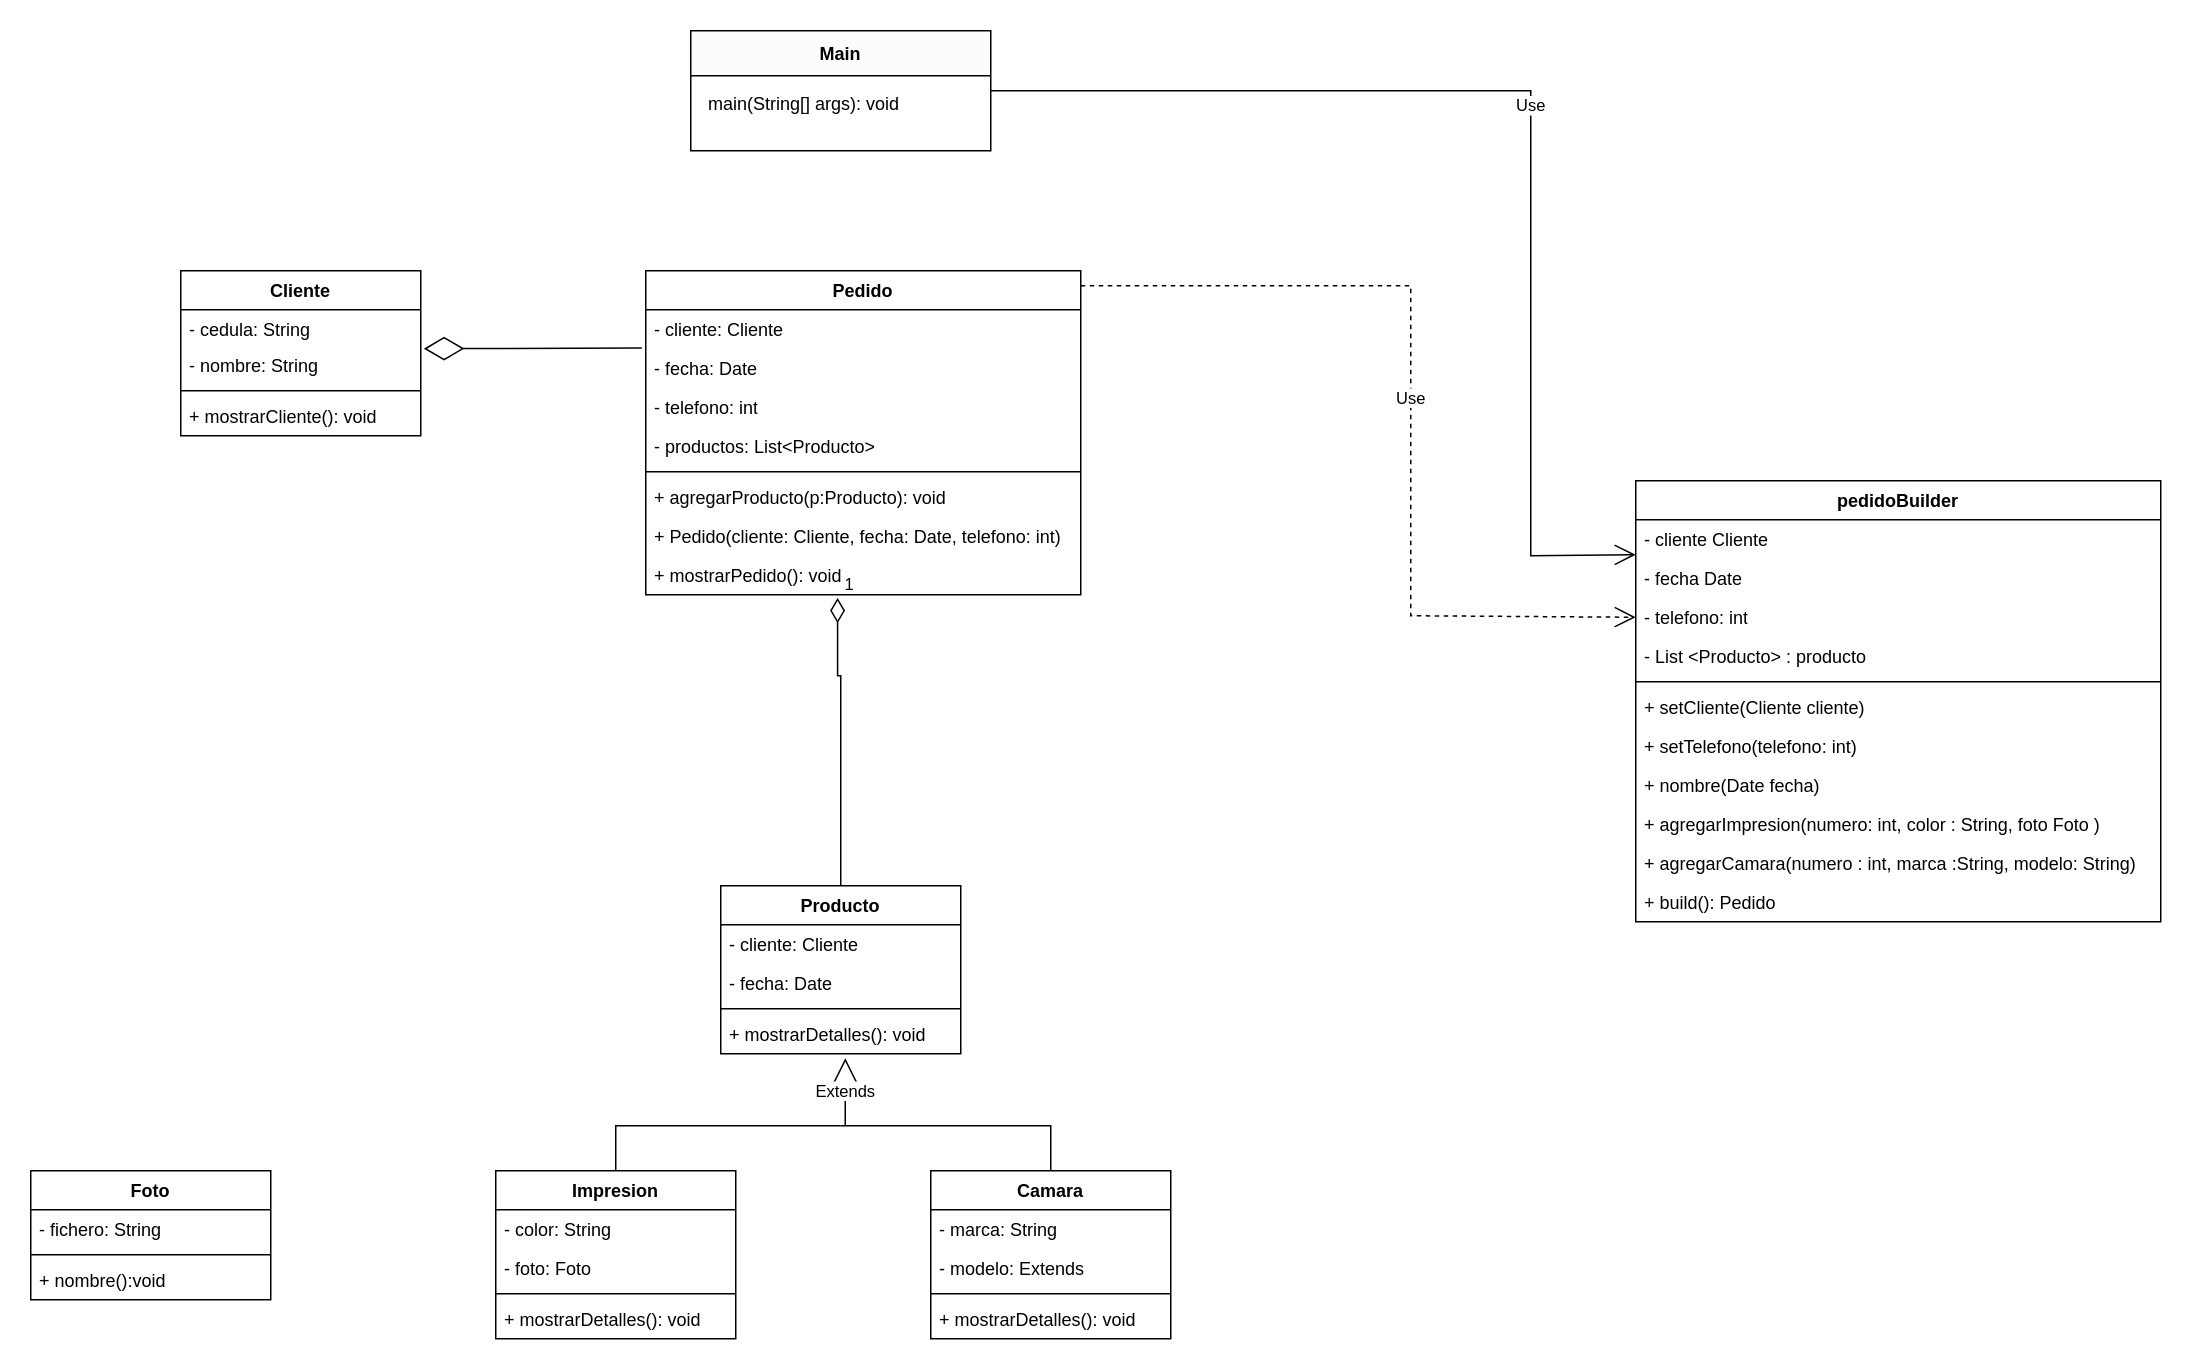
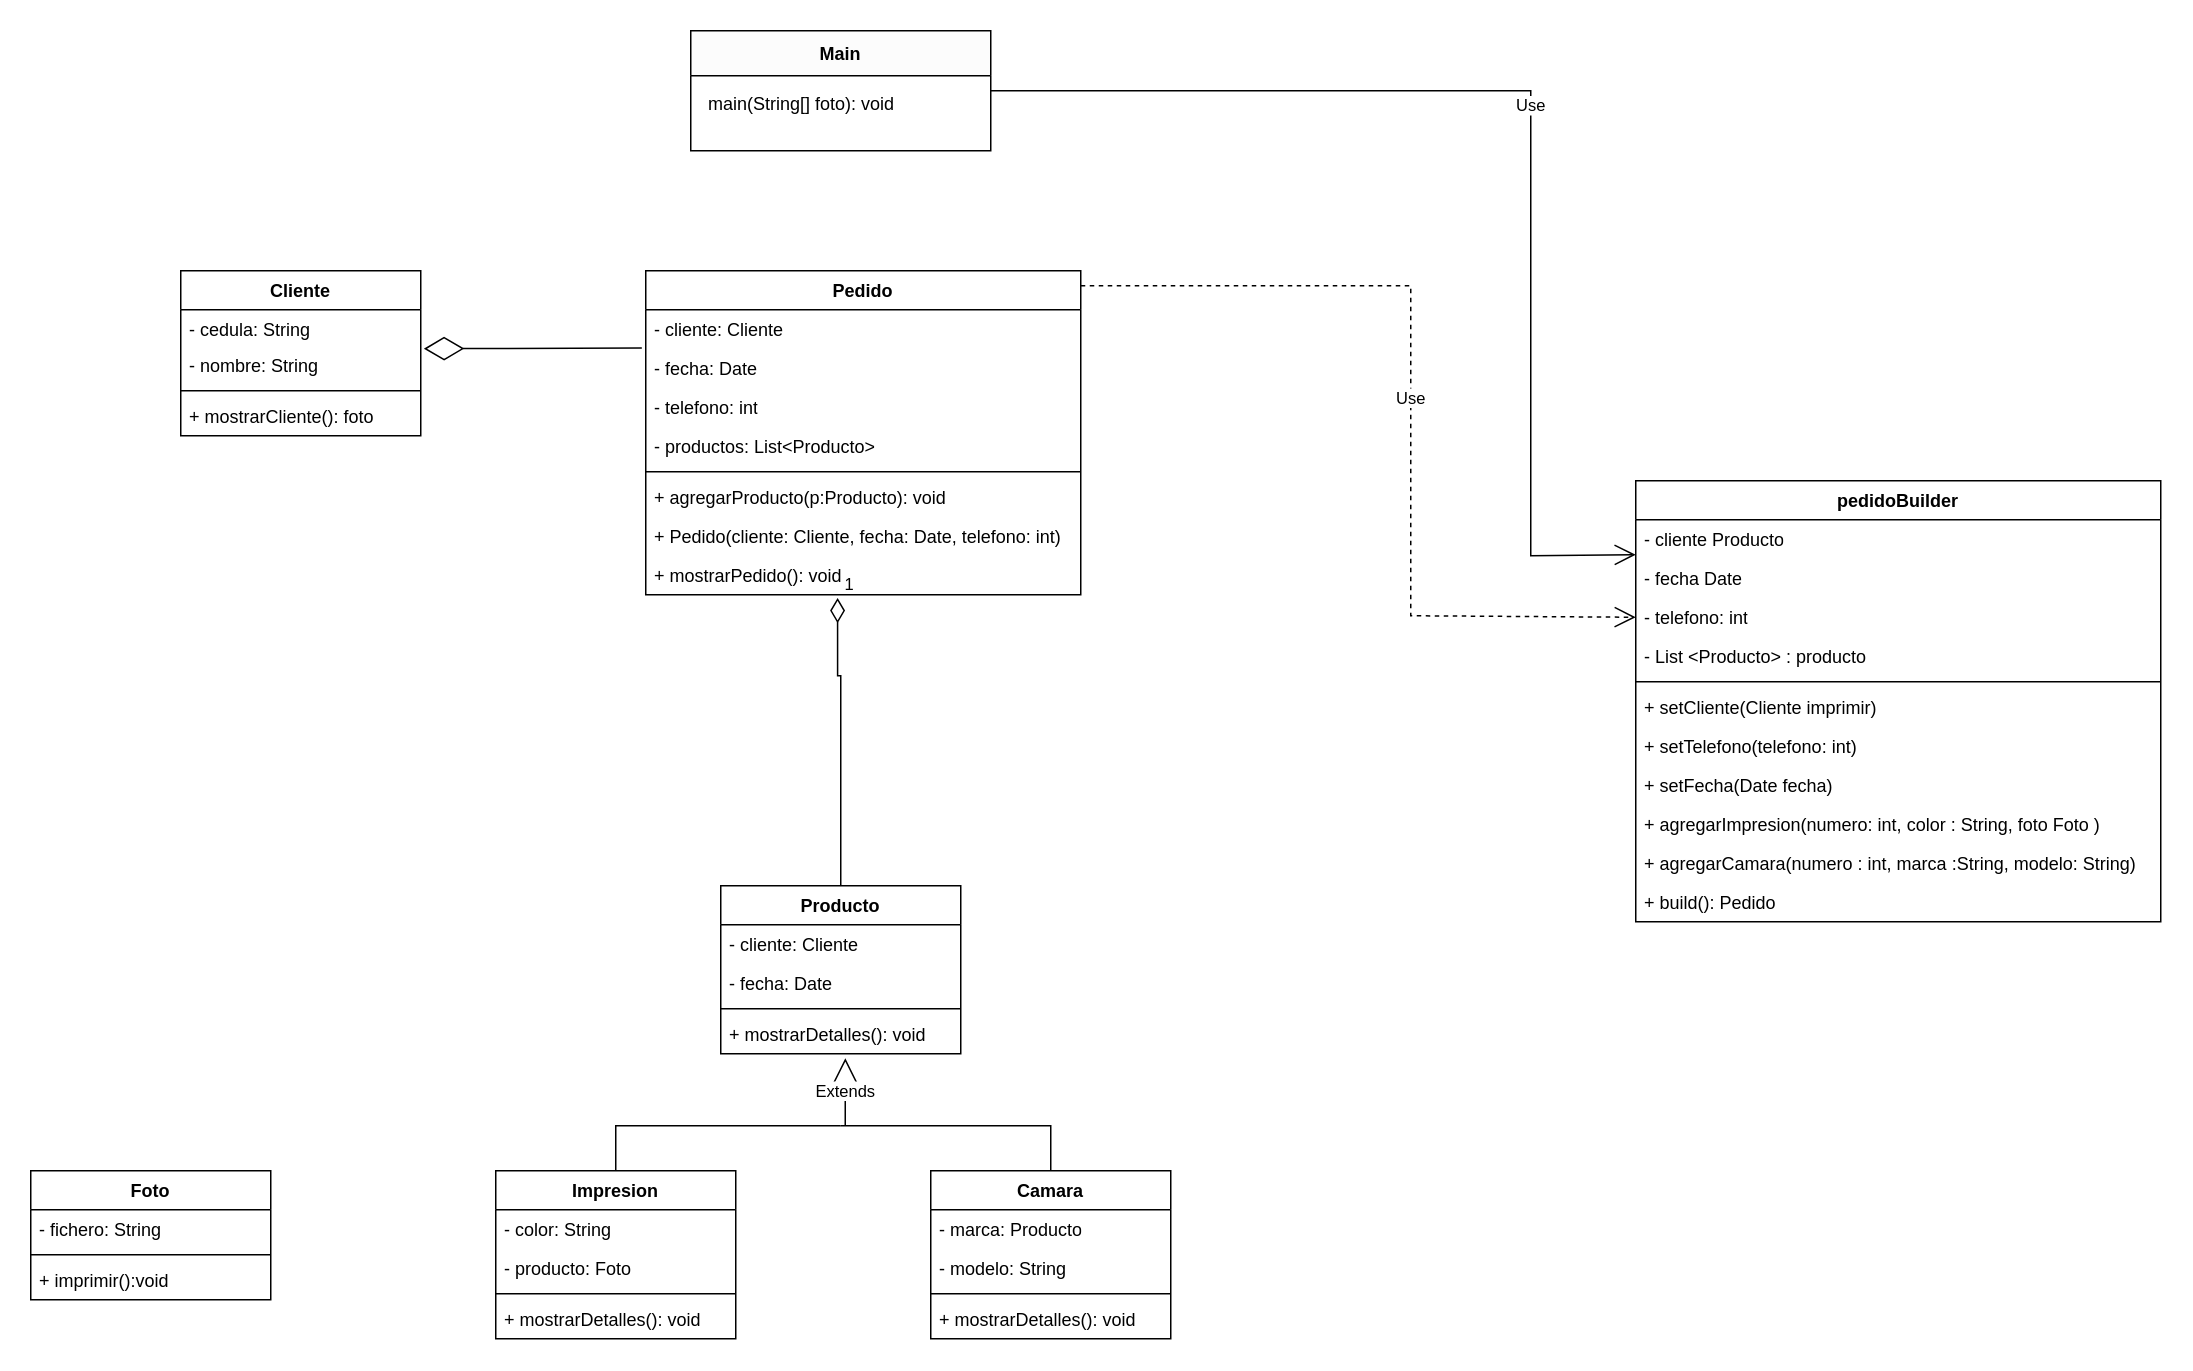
node "main(String[] args): void": label "main(String[] args): void" -> "main(String[] foto): void"
node "+ mostrarCliente(): void": label "+ mostrarCliente(): void" -> "+ mostrarCliente(): foto"
node "- cliente Cliente": label "- cliente Cliente" -> "- cliente Producto"
node "+ setCliente(Cliente cliente)": label "+ setCliente(Cliente cliente)" -> "+ setCliente(Cliente imprimir)"
node "+ nombre(Date fecha)": label "+ nombre(Date fecha)" -> "+ setFecha(Date fecha)"
node "- marca: String": label "- marca: String" -> "- marca: Producto"
node "- foto: Foto": label "- foto: Foto" -> "- producto: Foto"
node "- modelo: Extends": label "- modelo: Extends" -> "- modelo: String"
node "+ nombre():void": label "+ nombre():void" -> "+ imprimir():void"
